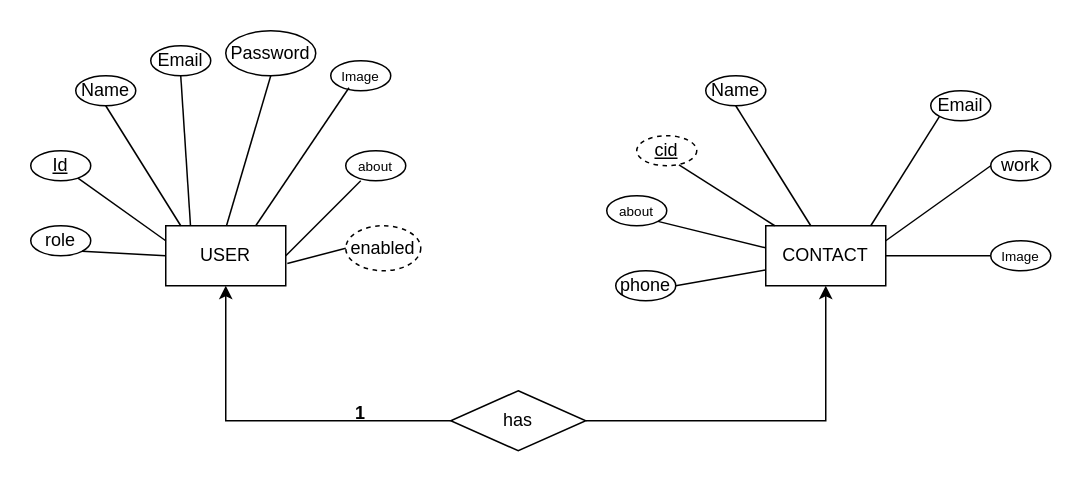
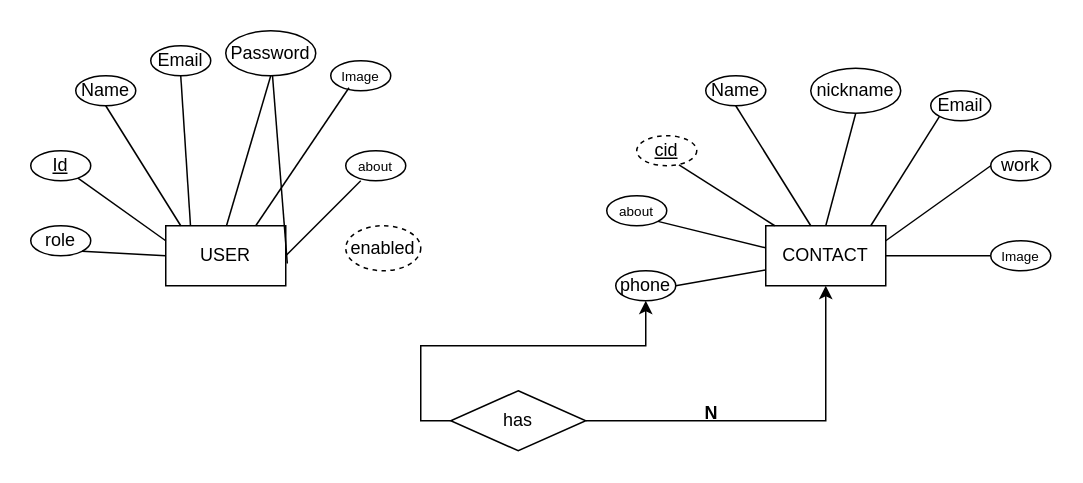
node "nickname": added
edge "nickname" -- "CONTACT": added
edge "enabled" -- "USER": now "Password" -- "USER"
node "1": removed
node "N": added
edge "has" -> "USER": now "has" -> "phone"
